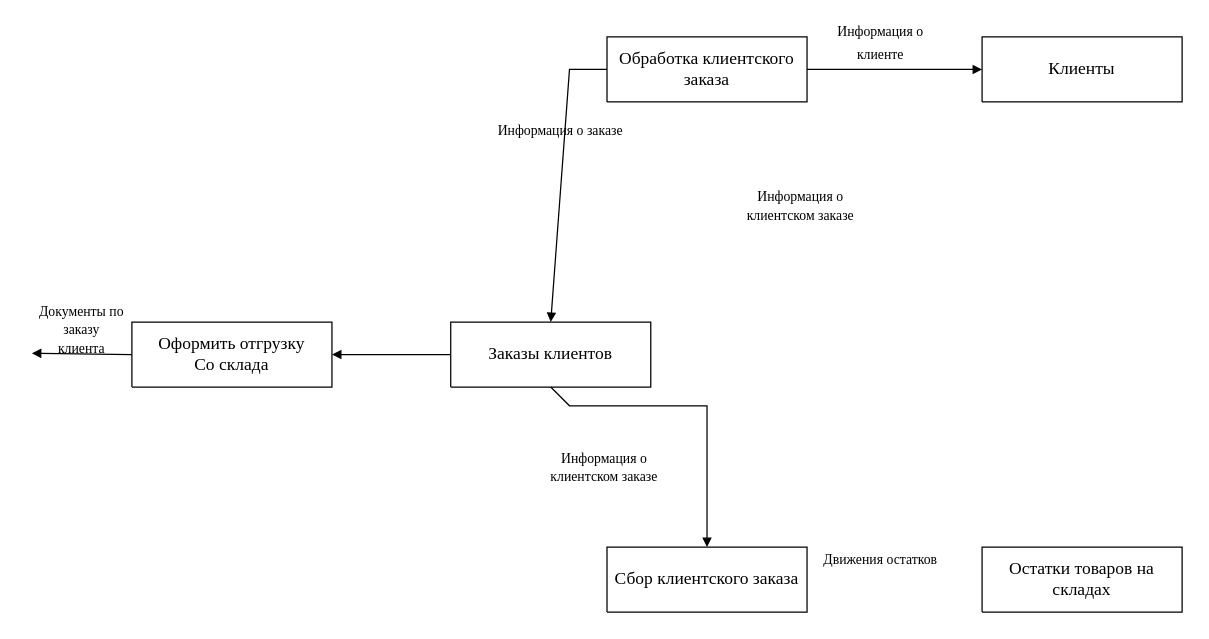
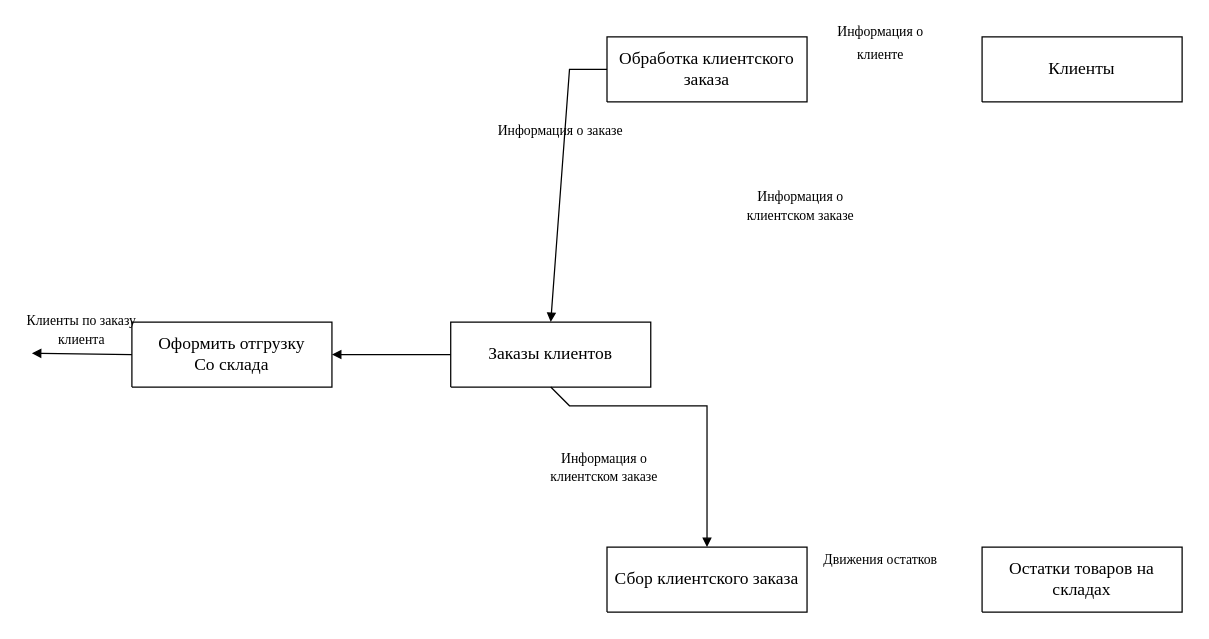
edge "Обработка клиентского заказа" -> "Клиенты": removed
node "Документы по заказу клиента": label "Документы по заказу клиента" -> "Клиенты по заказу клиента"
